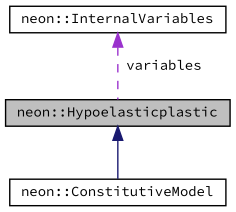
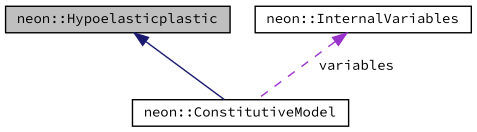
edge "neon::Hypoelasticplastic" -> "neon::InternalVariables": now "neon::ConstitutiveModel" -> "neon::InternalVariables"
